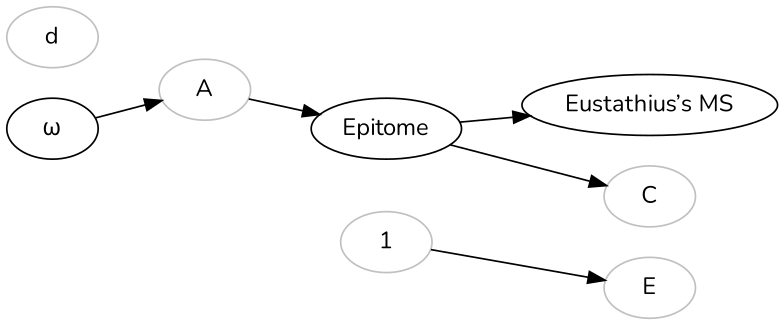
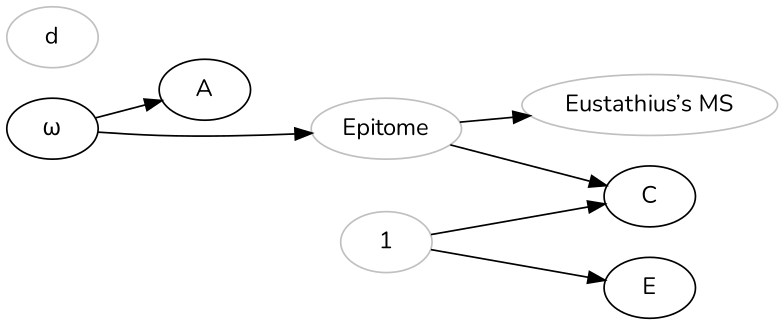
node "A": color grey -> black
edge "A" -> "Epitome": now "ω" -> "Epitome"
node "Eustathius’s MS": color black -> grey
node "Epitome": color black -> grey
node "C": color grey -> black
edge "1" -> "C": added
node "E": color grey -> black
